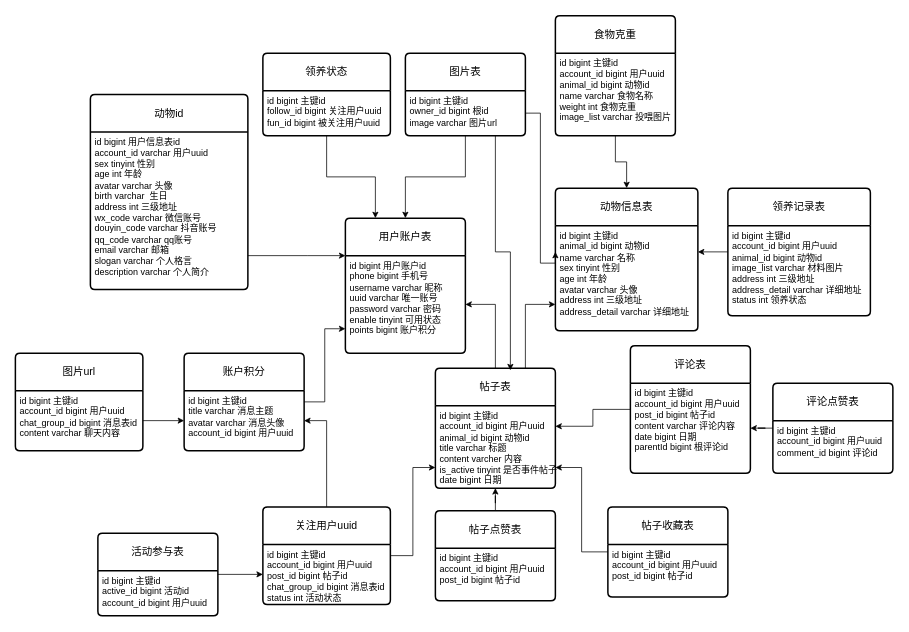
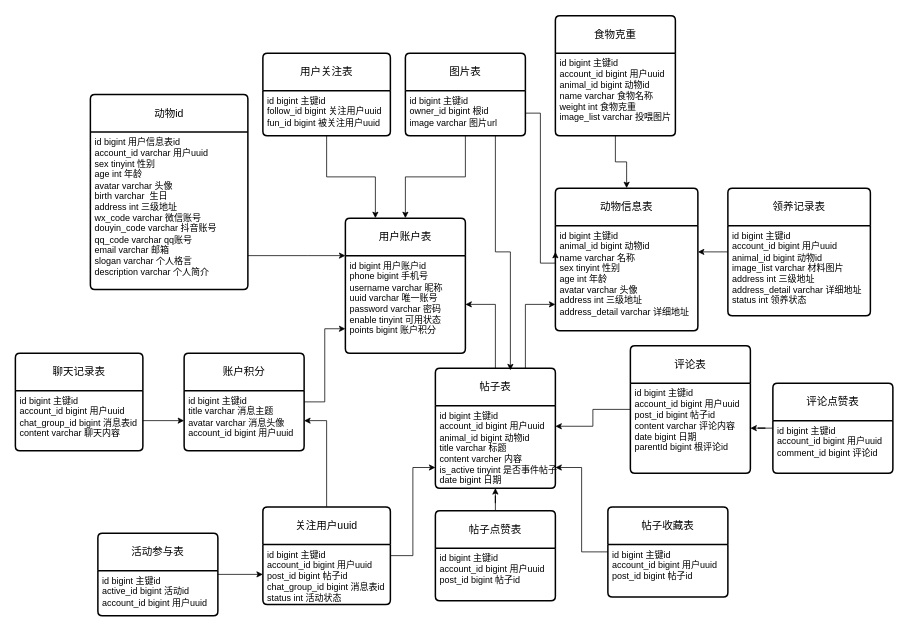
node "领养状态": label "领养状态" -> "用户关注表"
node "图片url": label "图片url" -> "聊天记录表"
